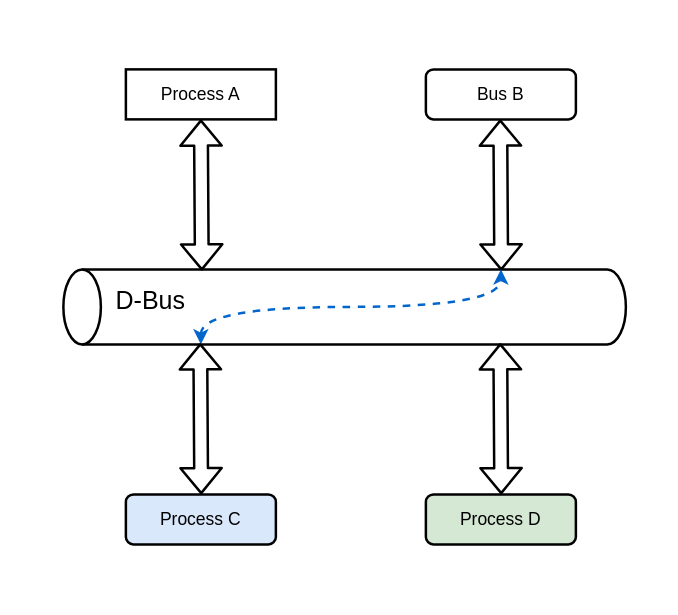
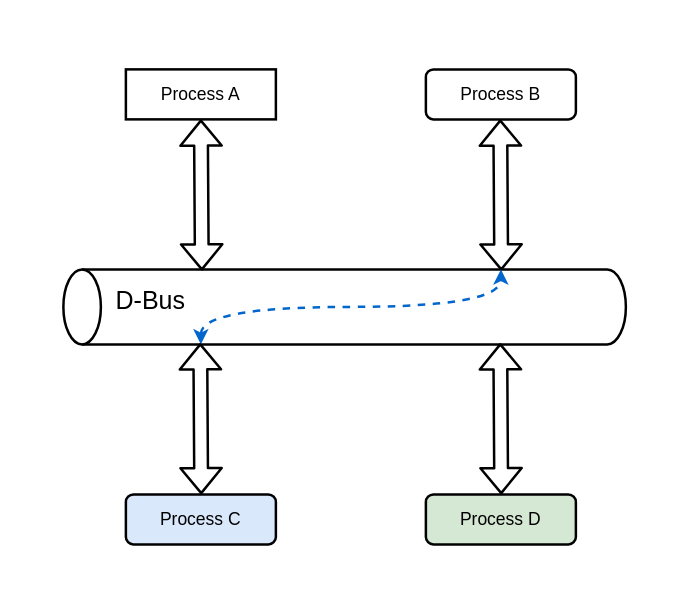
node "Bus B": label "Bus B" -> "Process B"
